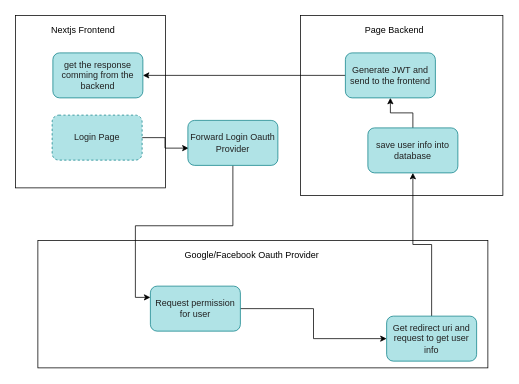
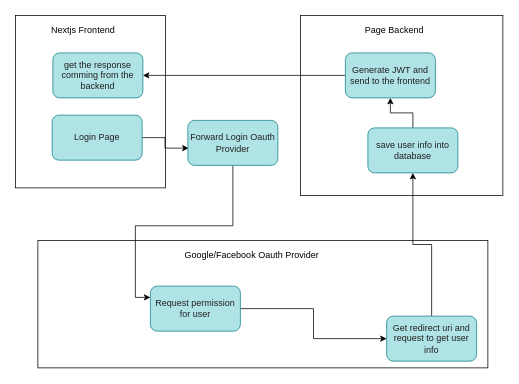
node "Login Page": style dashed -> solid
